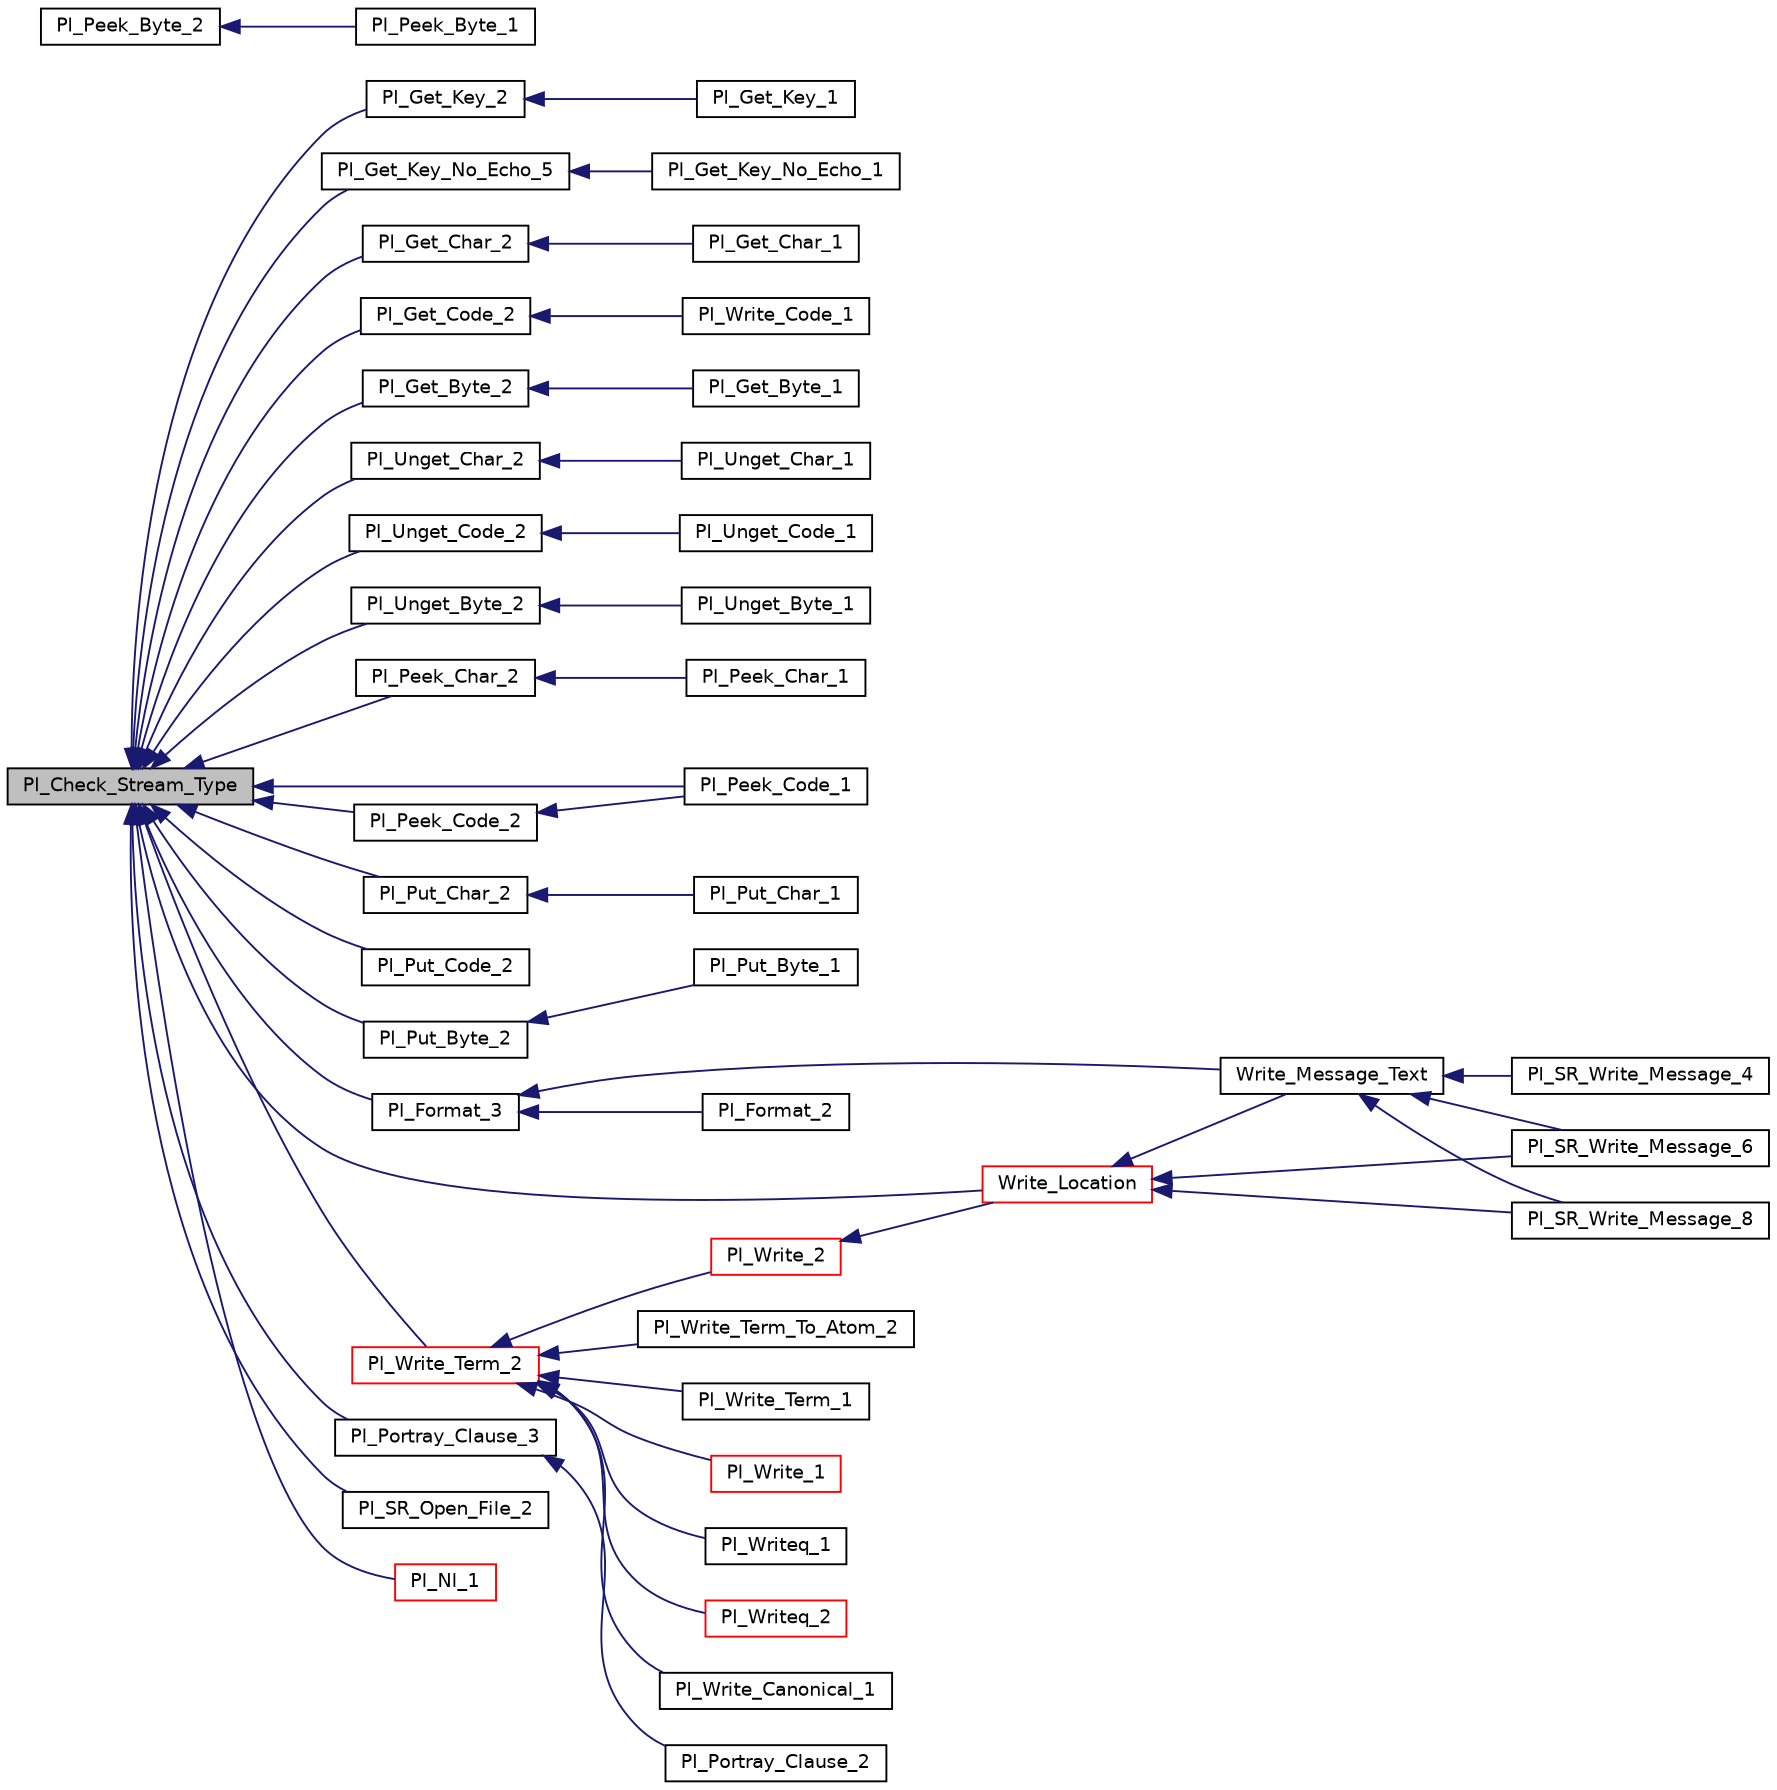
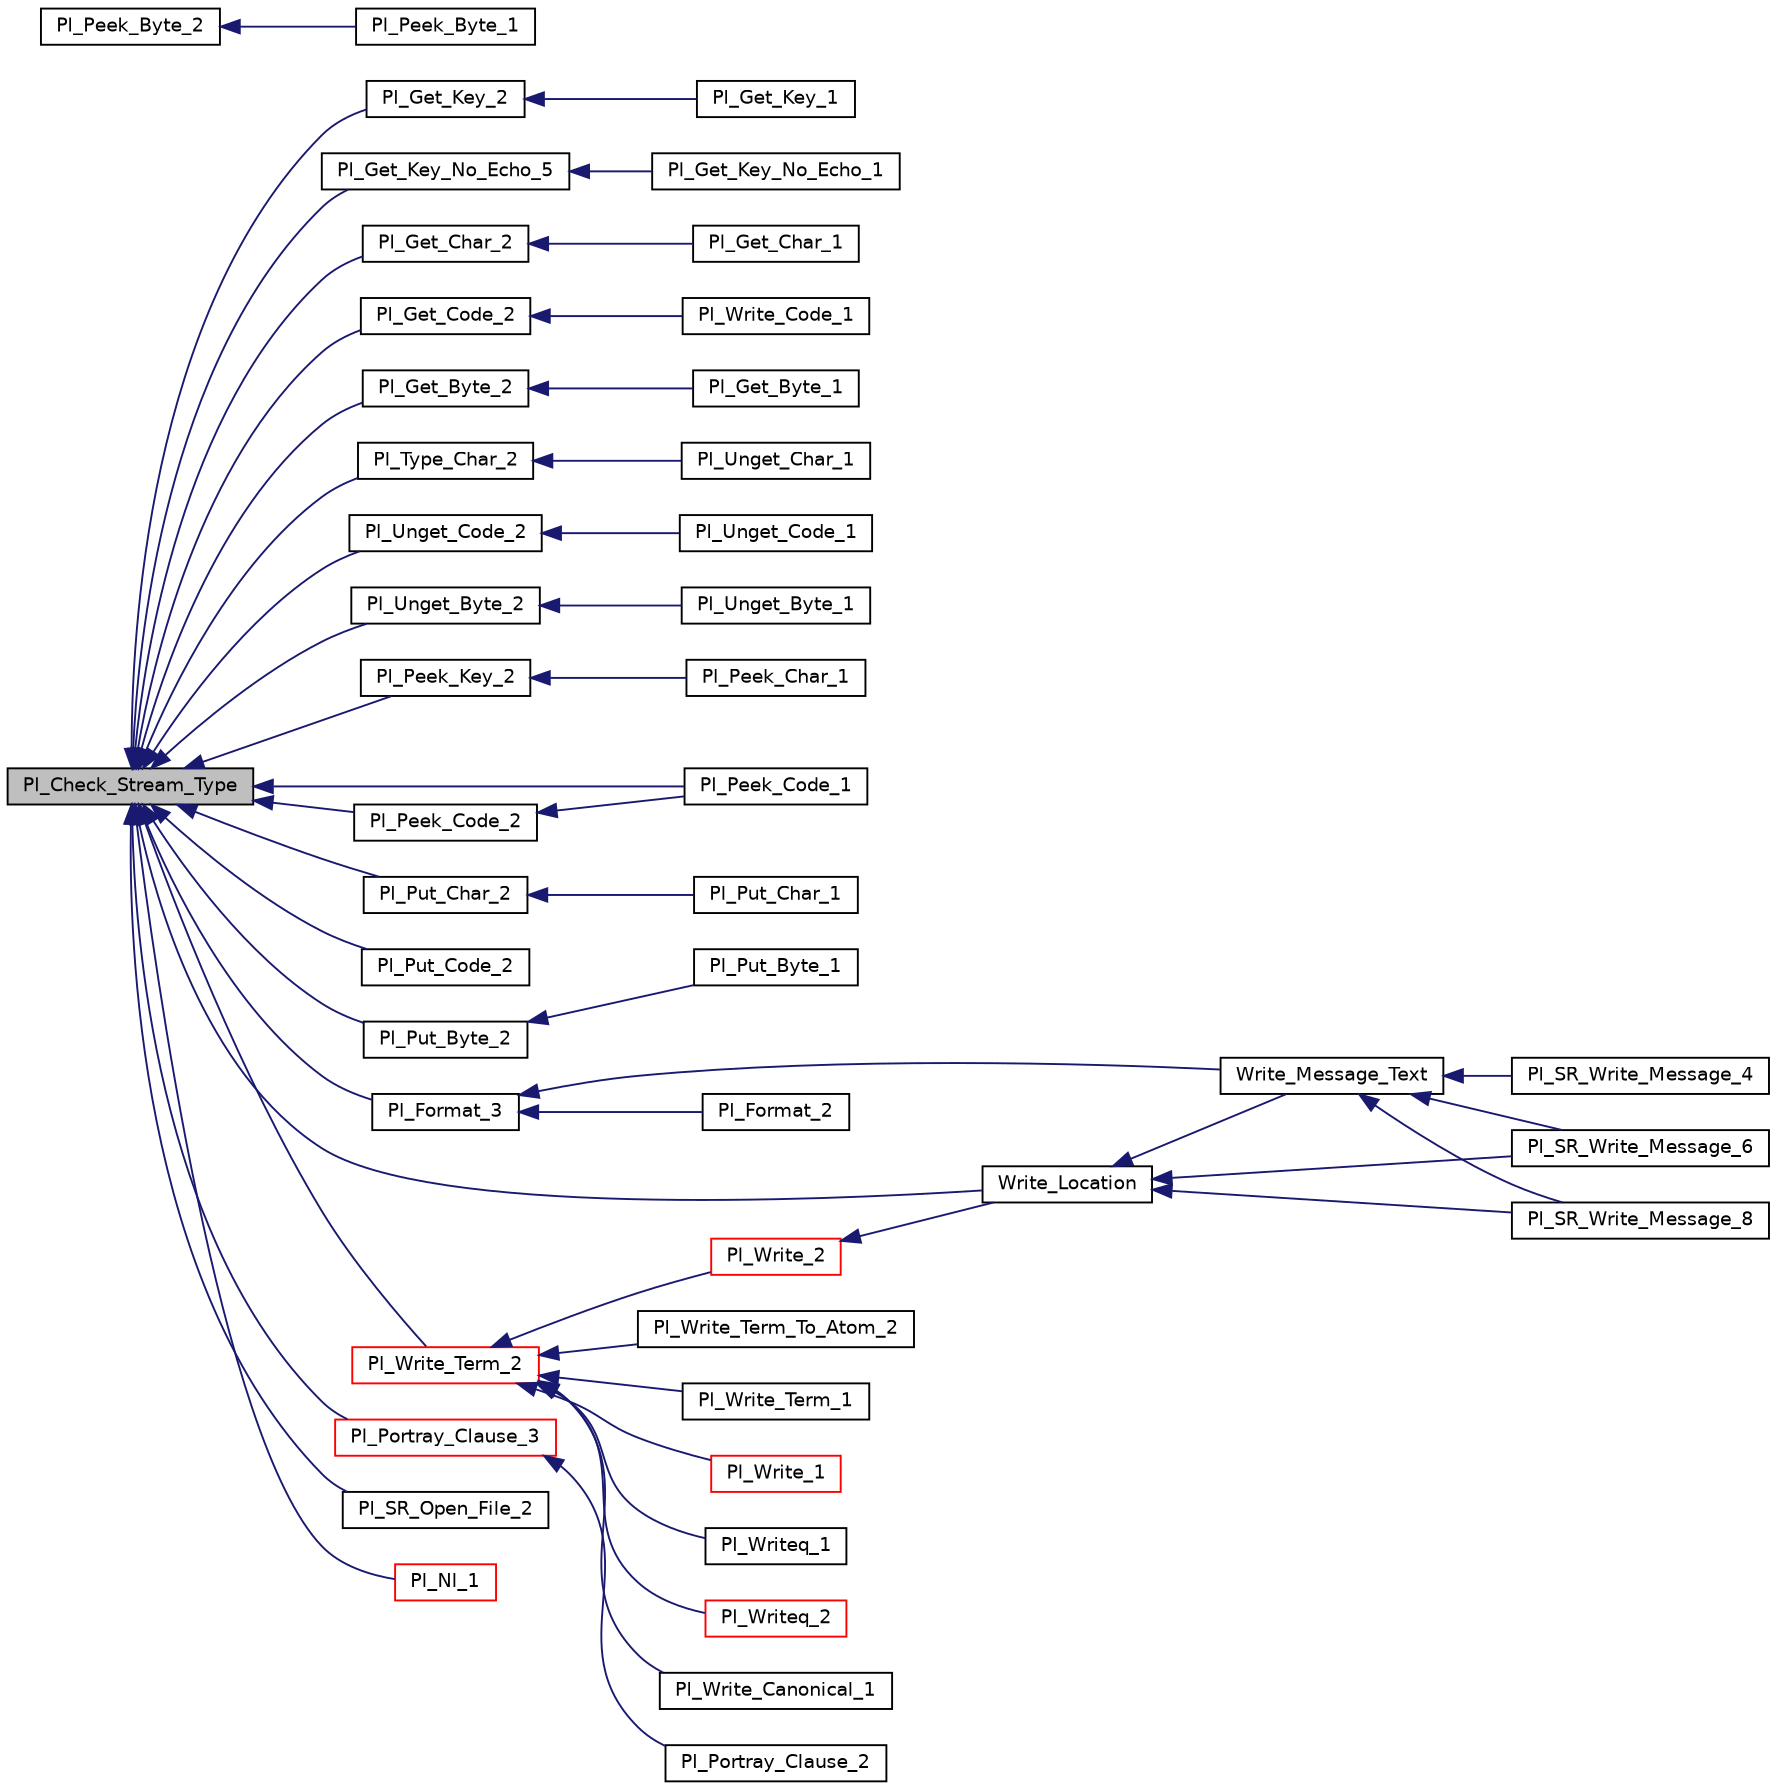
node "Pl_Unget_Char_2": label "Pl_Unget_Char_2" -> "Pl_Type_Char_2"
node "Pl_Peek_Char_2": label "Pl_Peek_Char_2" -> "Pl_Peek_Key_2"
node "Write_Location": color red -> black
node "Pl_Portray_Clause_3": color black -> red
